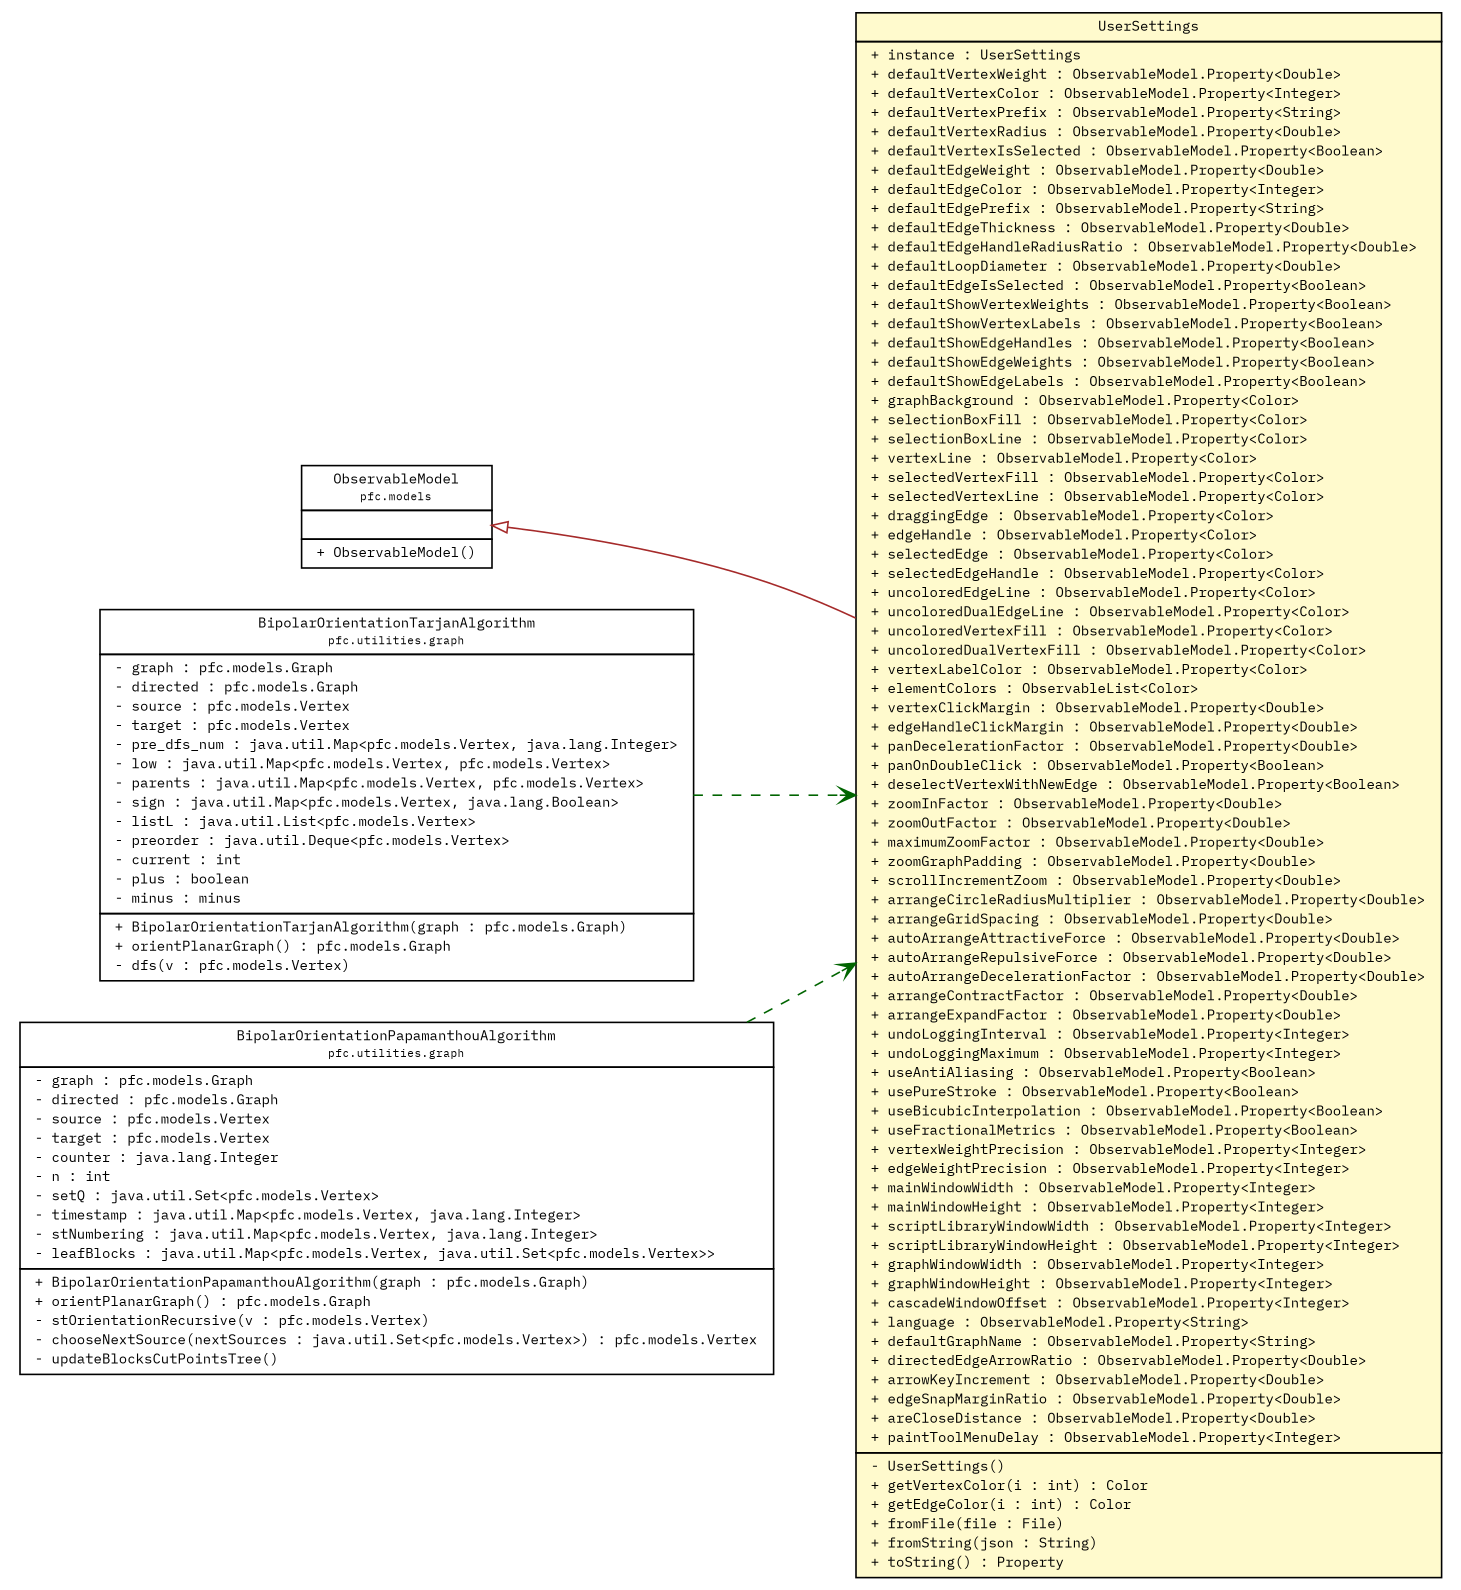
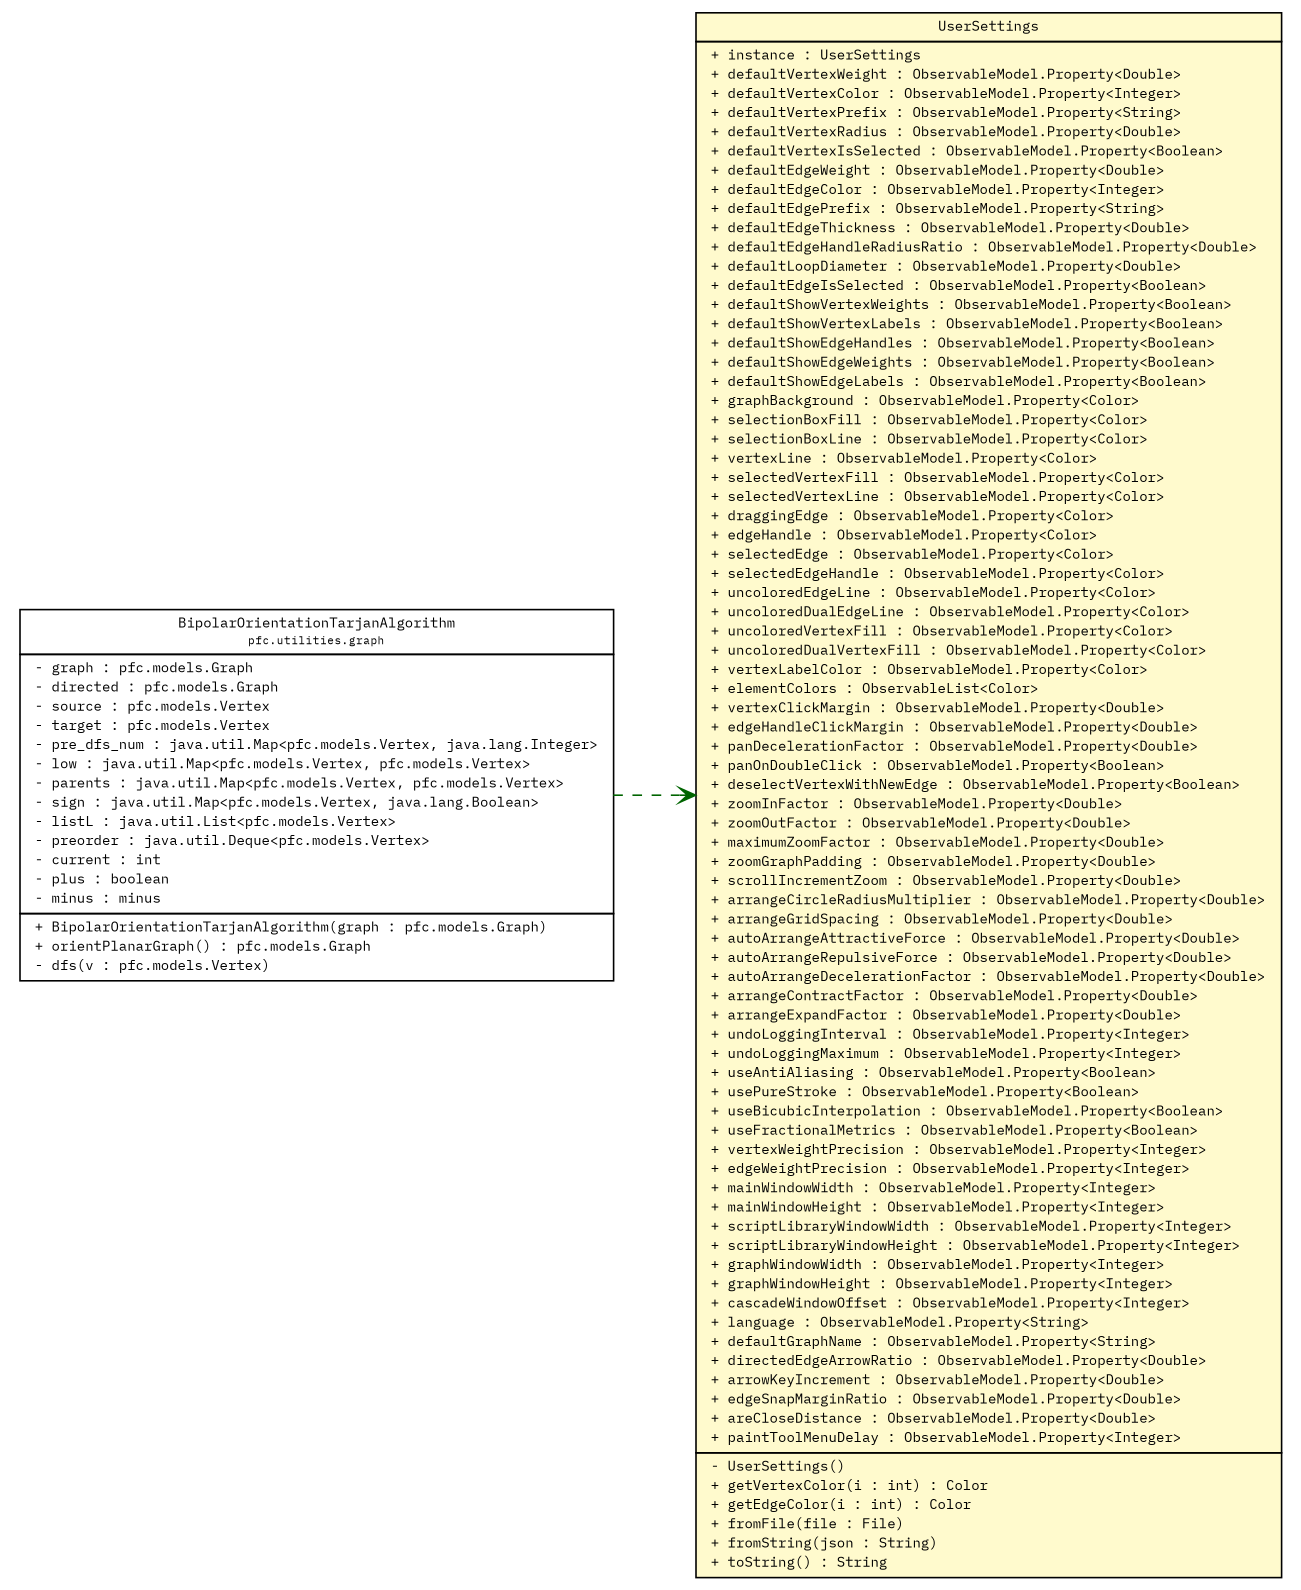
node "ObservableModel": removed
node "BipolarOrientationPapamanthouAlgorithm": removed
node "UserSettings": text "+ toString() : Property" -> "+ toString() : String"
